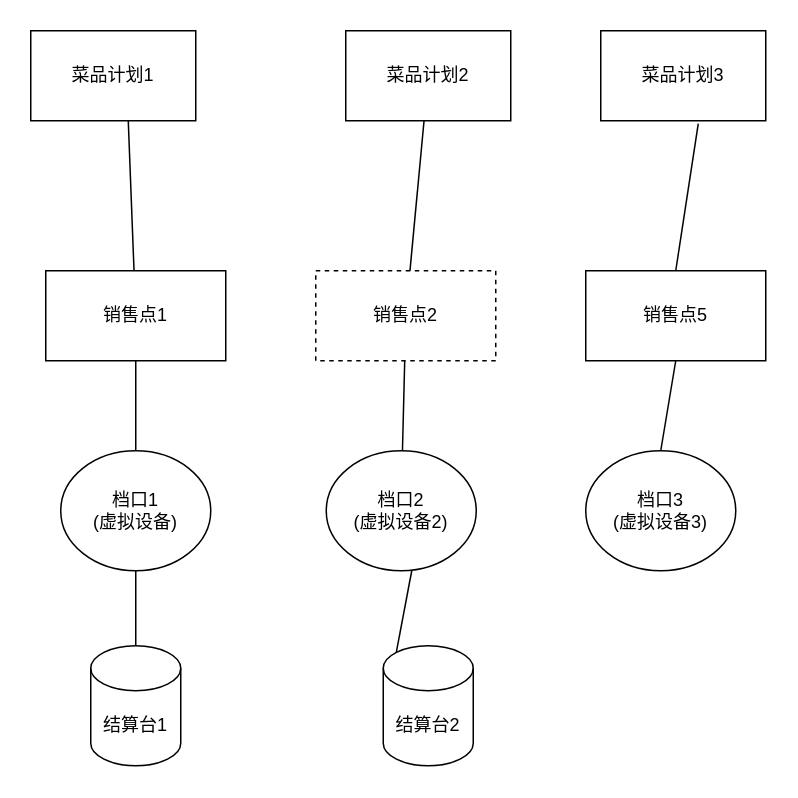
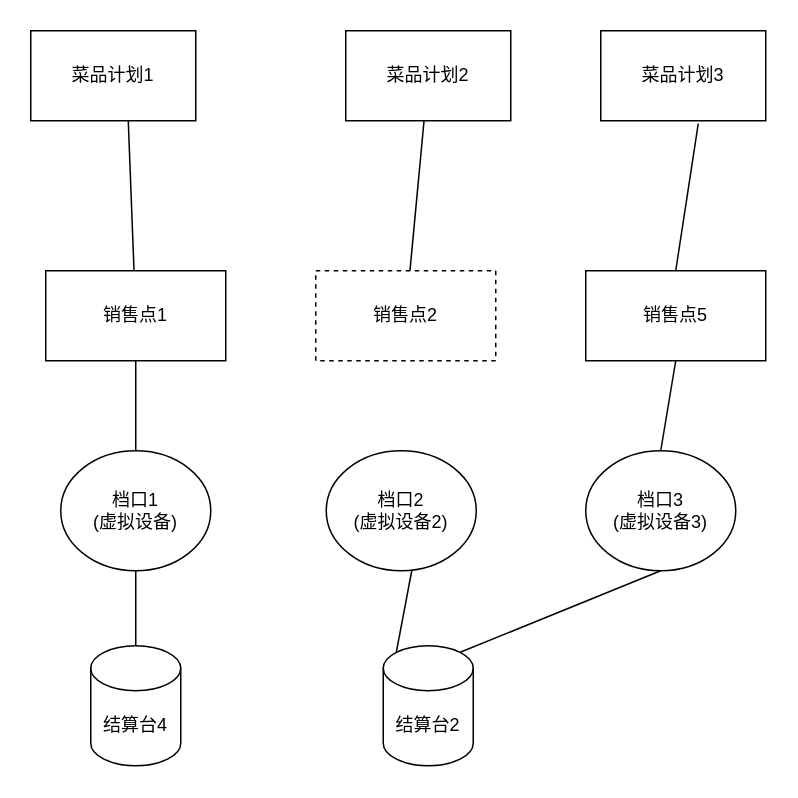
edge "销售点2" -- "档口2 (虚拟设备2)": removed
edge "档口3 (虚拟设备3)" -- "结算台2": added
node "结算台1": label "结算台1" -> "结算台4"
